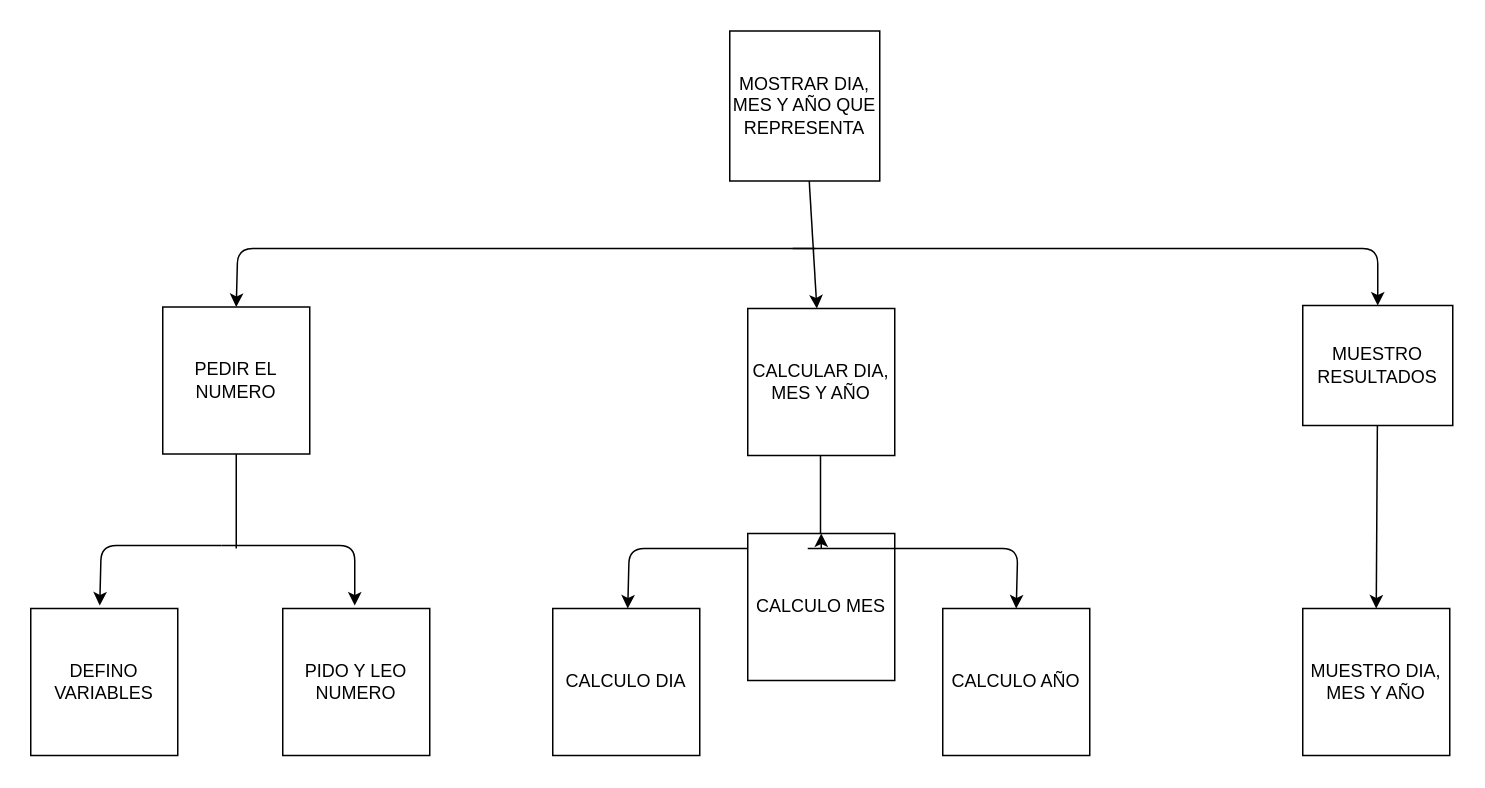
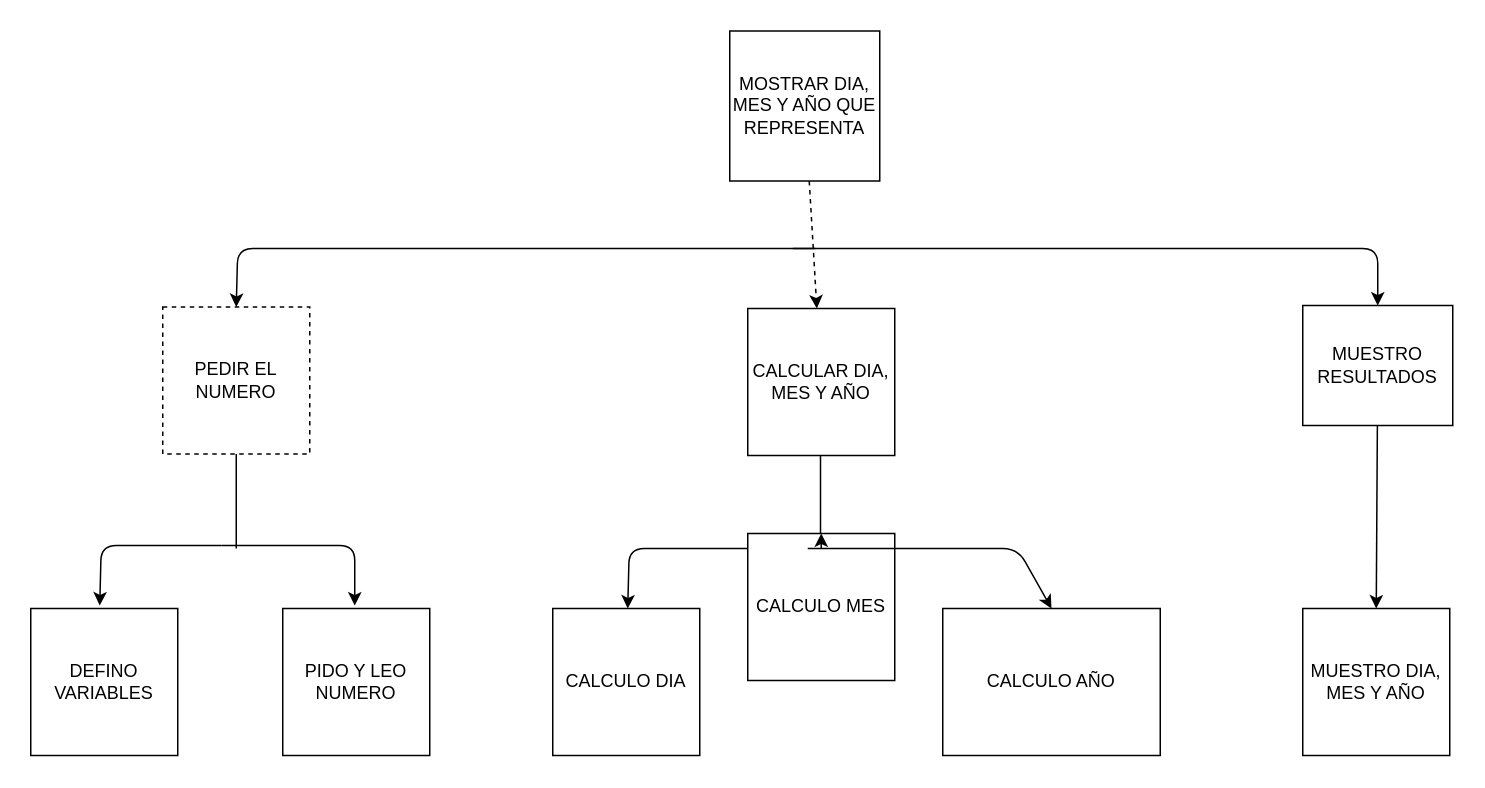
edge "MOSTRAR DIA, MES Y AÑO QUE REPRESENTA" -> "CALCULAR DIA, MES Y AÑO": style solid -> dashed
node "PEDIR EL NUMERO": style solid -> dashed
node "CALCULO AÑO": size 147x147 -> 218x147
